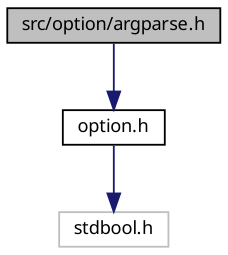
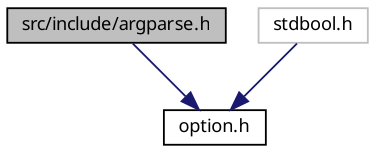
node "src/option/argparse.h": label "src/option/argparse.h" -> "src/include/argparse.h"
edge "option.h" -> "stdbool.h": reversed
